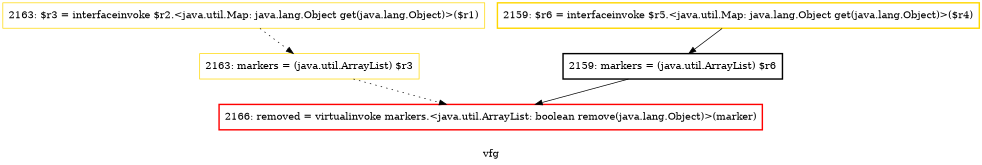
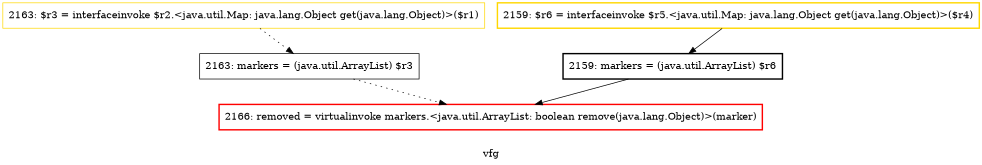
node "2163: markers = (java.util.ArrayList) $r3": color gold -> black
